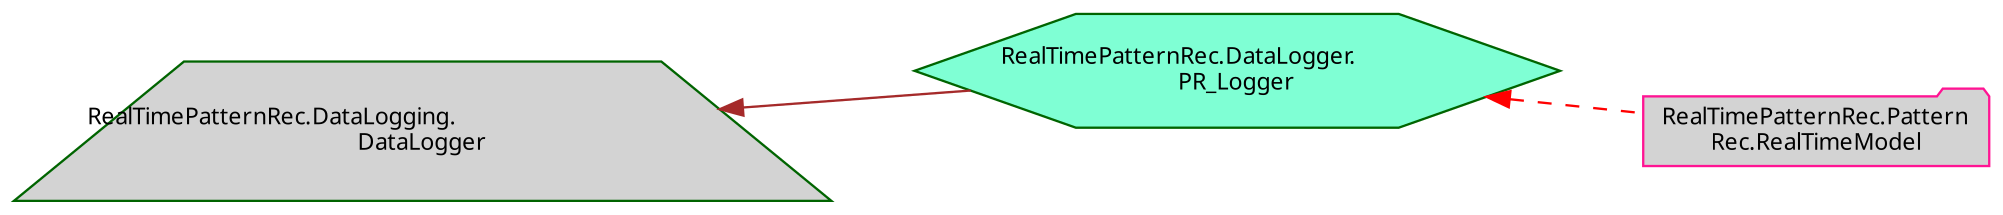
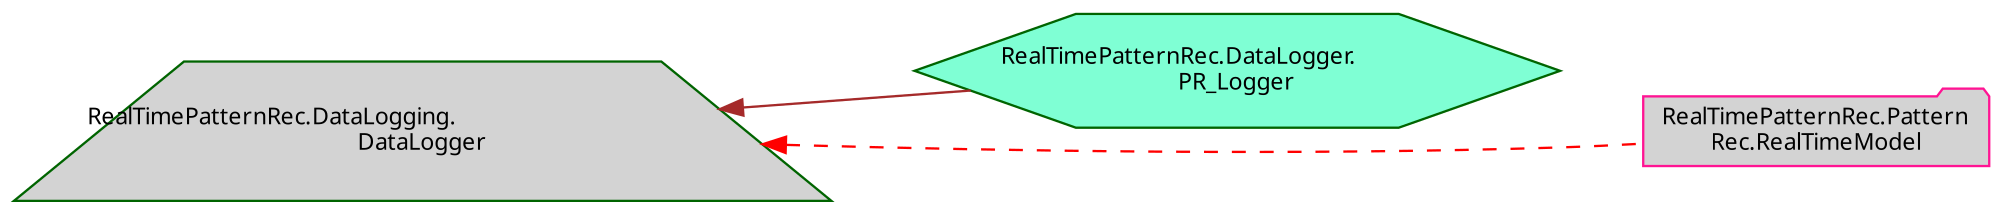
edge "RealTimePatternRec.Pattern Rec.RealTimeModel" -> "RealTimePatternRec.DataLogger. PR_Logger": now "RealTimePatternRec.Pattern Rec.RealTimeModel" -> "RealTimePatternRec.DataLogging. DataLogger"
